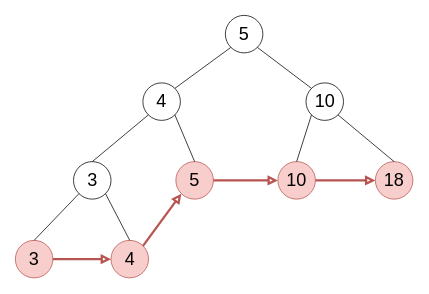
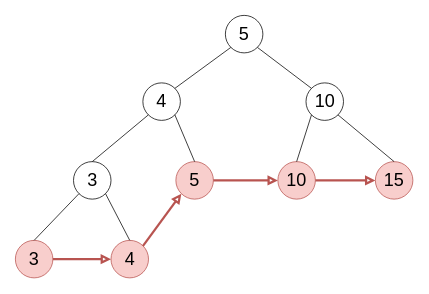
node "18": label "18" -> "15"
